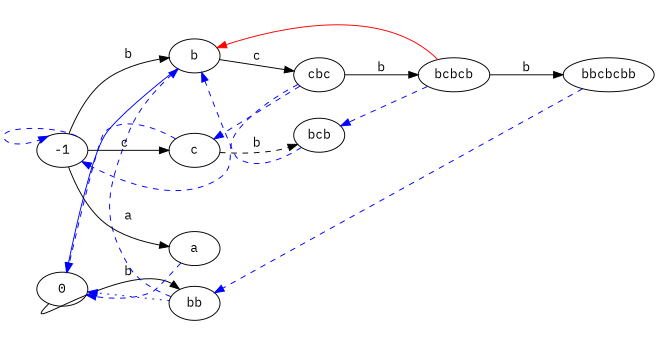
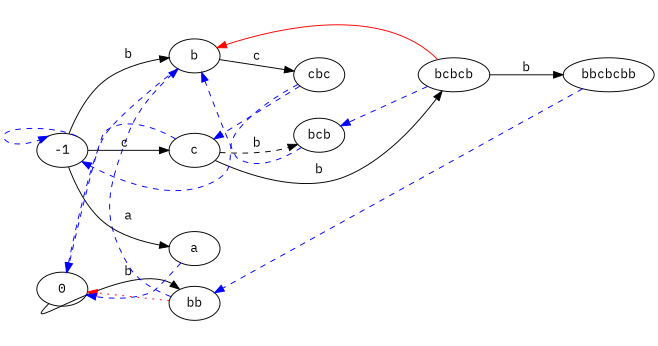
edge "cbc" -> "bcbcb": now "c" -> "bcbcb"
edge "b" -> "0": style solid -> dashed
edge "bb" -> "0": color blue -> red
